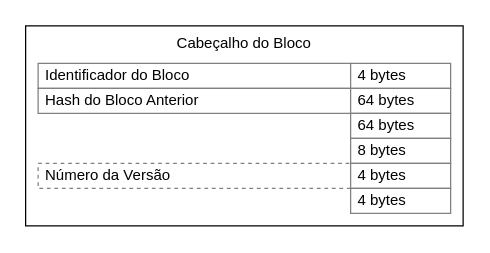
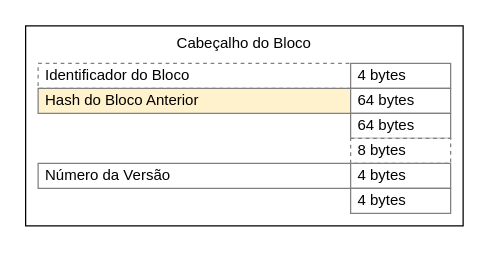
node "Identificador do Bloco": style solid -> dashed
node "Hash do Bloco Anterior": fillcolor #ffffff -> #fff2cc
node "8 bytes": style solid -> dashed
node "Número da Versão": style dashed -> solid
